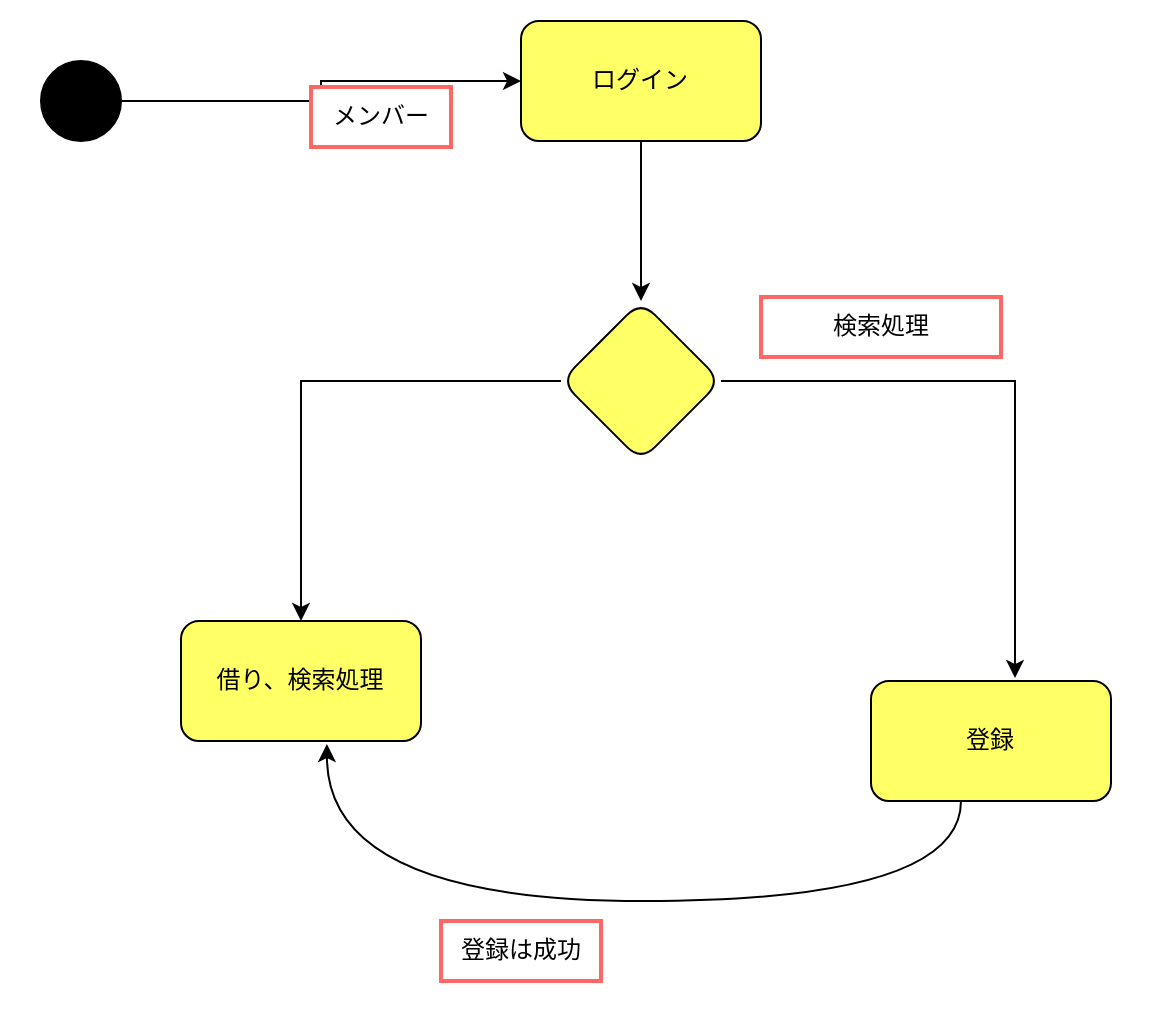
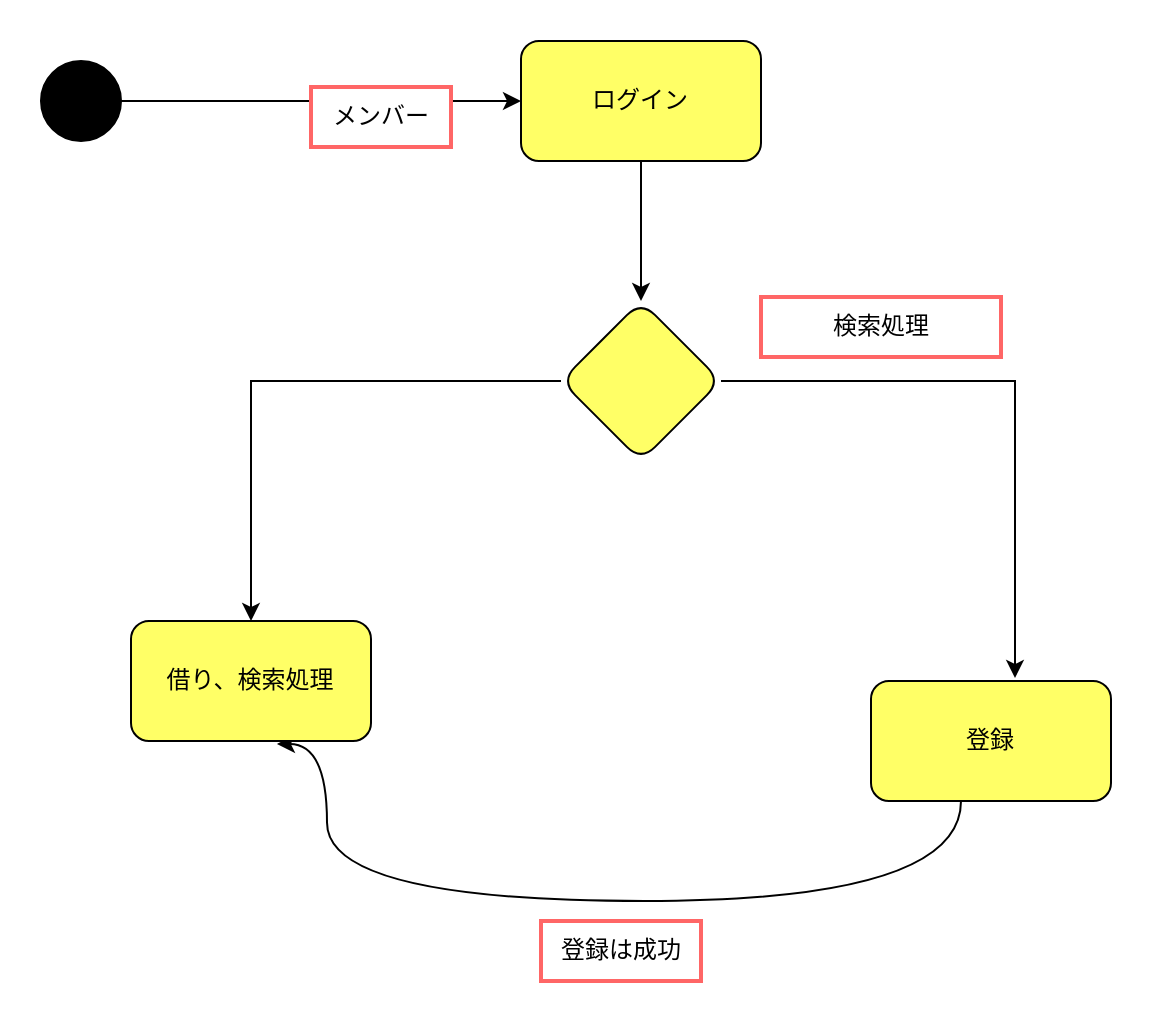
node "ログイン": moved (641, 81) -> (641, 101)
node "借り、検索処理": moved (301, 681) -> (251, 681)
node "登録は成功": moved (521, 951) -> (621, 951)
